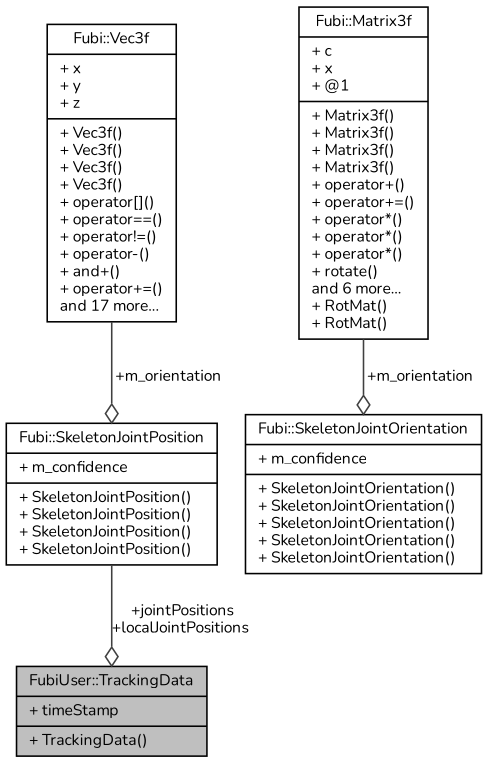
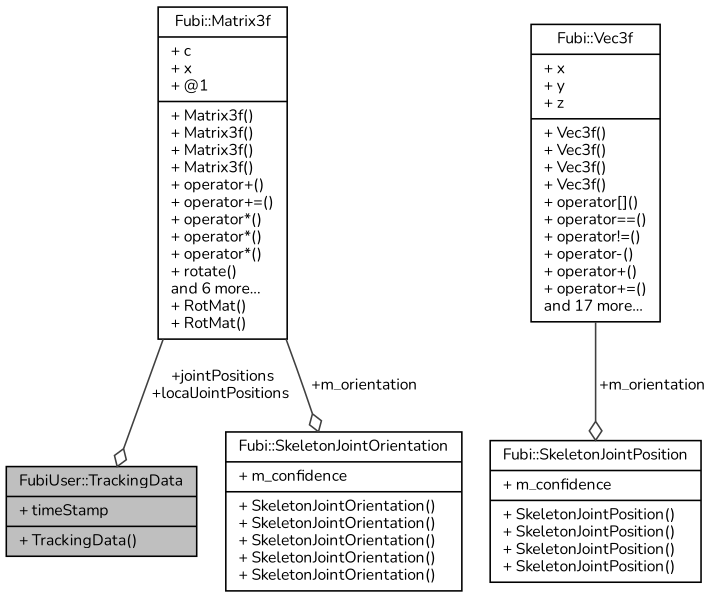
node "Fubi::Vec3f": text "+ and+()" -> "+ operator+()"
edge "Fubi::SkeletonJointPosition" -> "FubiUser::TrackingData": now "Fubi::Matrix3f" -> "FubiUser::TrackingData"
